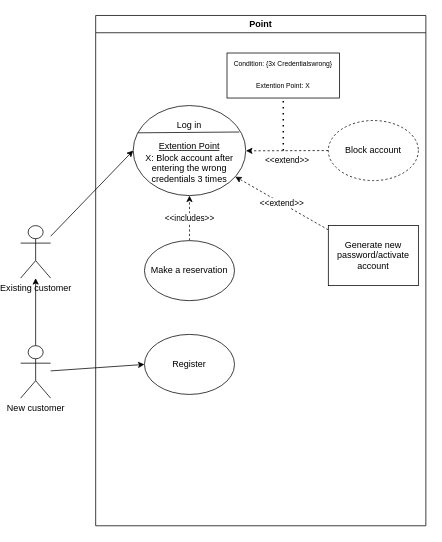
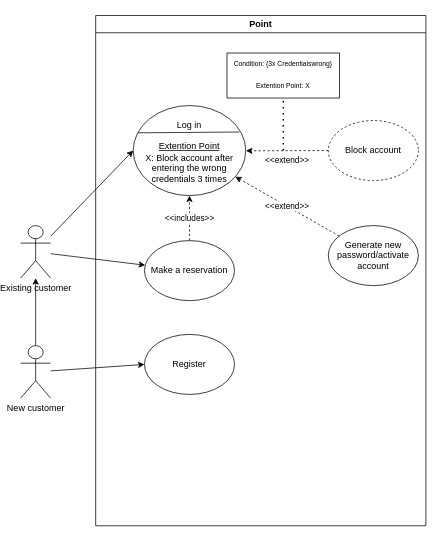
node "Generate new password/activate account": shape rectangle -> ellipse
edge "Existing customer" -> "Make a reservation": added
